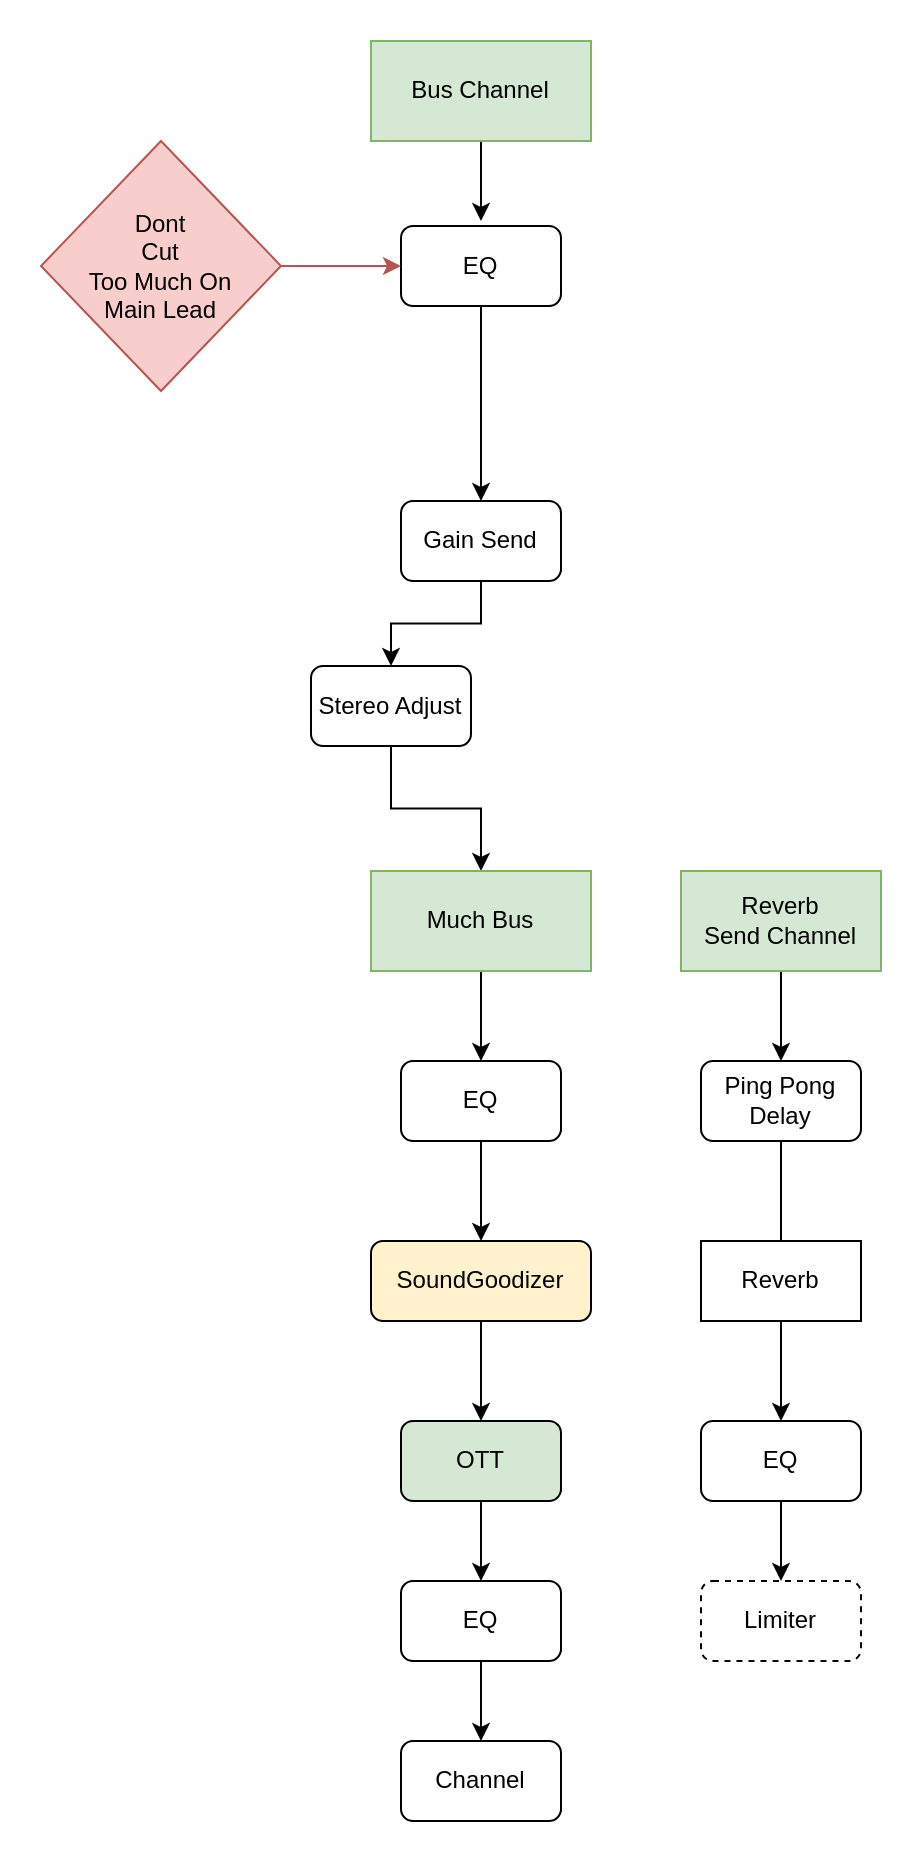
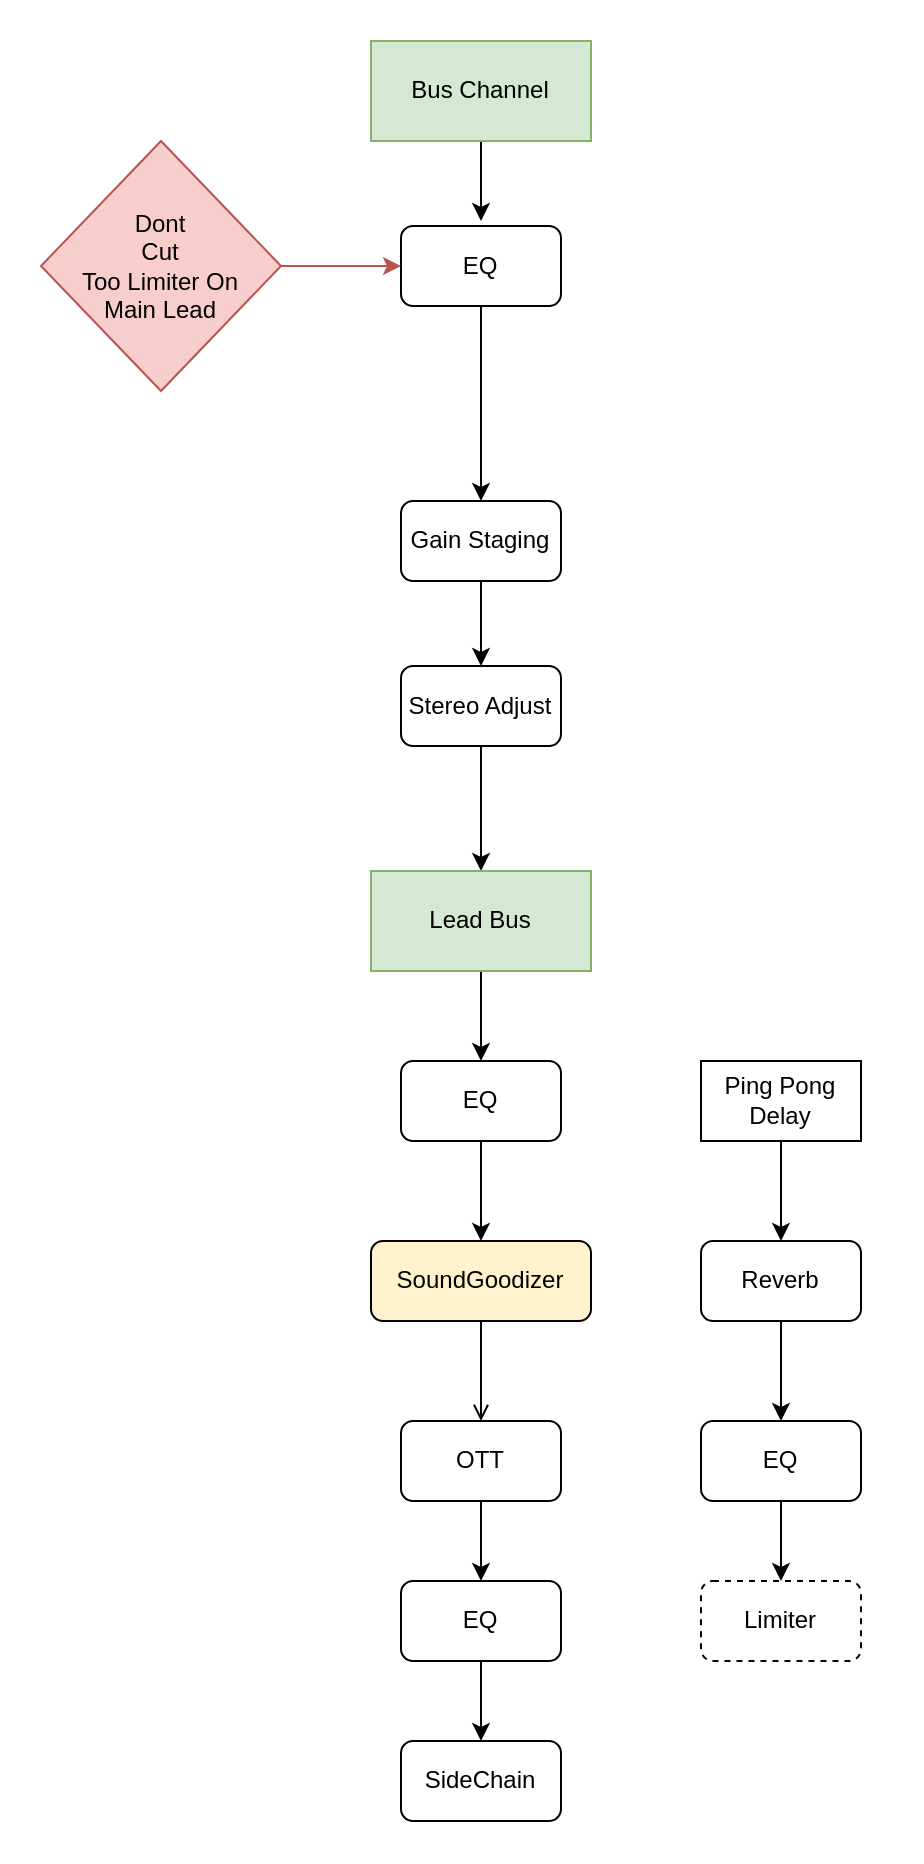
node "Dont Cut Too Much On Main Lead": label "Dont Cut Too Much On Main Lead" -> "Dont Cut Too Limiter On Main Lead"
node "Gain Send": label "Gain Send" -> "Gain Staging"
node "Stereo Adjust": moved (391, 706) -> (481, 706)
node "Much Bus": label "Much Bus" -> "Lead Bus"
node "Reverb Send Channel": removed
edge "Reverb Send Channel" -> "Ping Pong Delay": removed
node "Ping Pong Delay": shape rounded rectangle -> rectangle
edge "Ping Pong Delay" -- "Reverb": arrowhead none -> classic
node "Reverb": shape rectangle -> rounded rectangle
edge "SoundGoodizer" -> "OTT": arrowhead classic -> open
node "OTT": fillcolor #d5e8d4 -> #ffffff
node "Channel": label "Channel" -> "SideChain"
